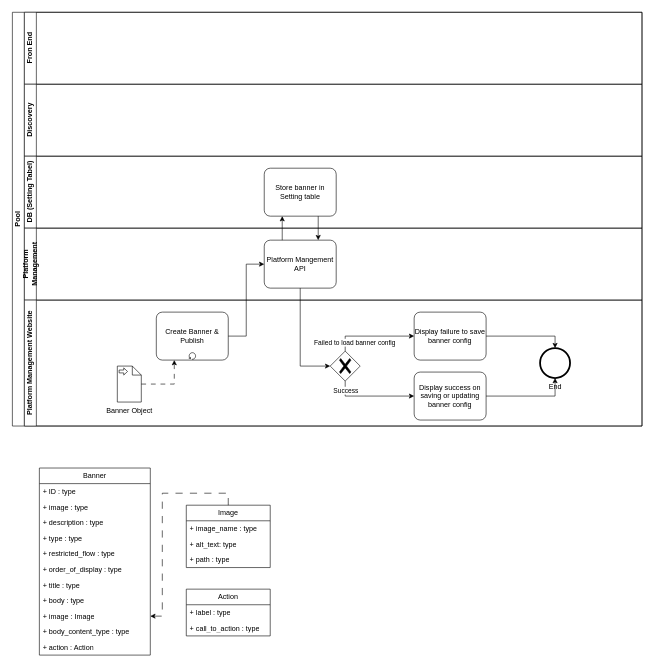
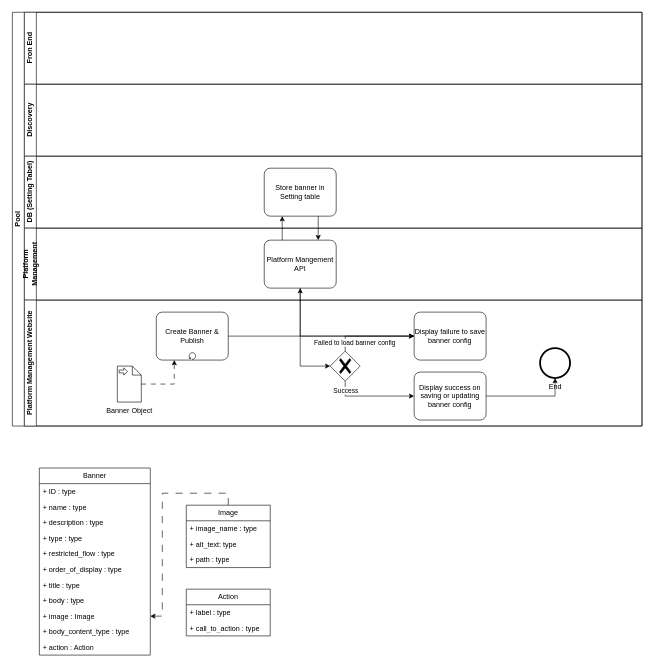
edge "Create Banner & Publish" -> "Platform Mangement API": now "Create Banner & Publish" -> "Display failure to save banner config"
edge "Display failure to save banner config" -> "End": now "Display failure to save banner config" -> "Platform Mangement API"
node "+ image : type": label "+ image : type" -> "+ name : type"
